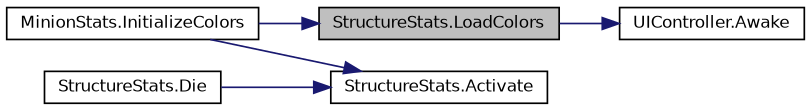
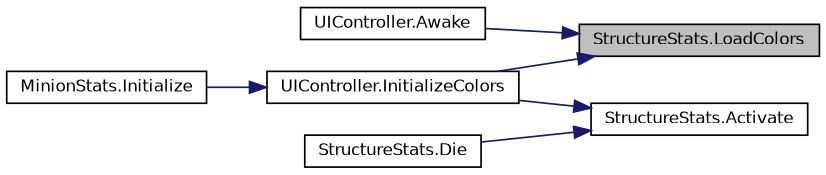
node "MinionStats.InitializeColors": label "MinionStats.InitializeColors" -> "UIController.InitializeColors"
edge "StructureStats.LoadColors" -> "UIController.Awake": reversed
node "MinionStats.Initialize": added
